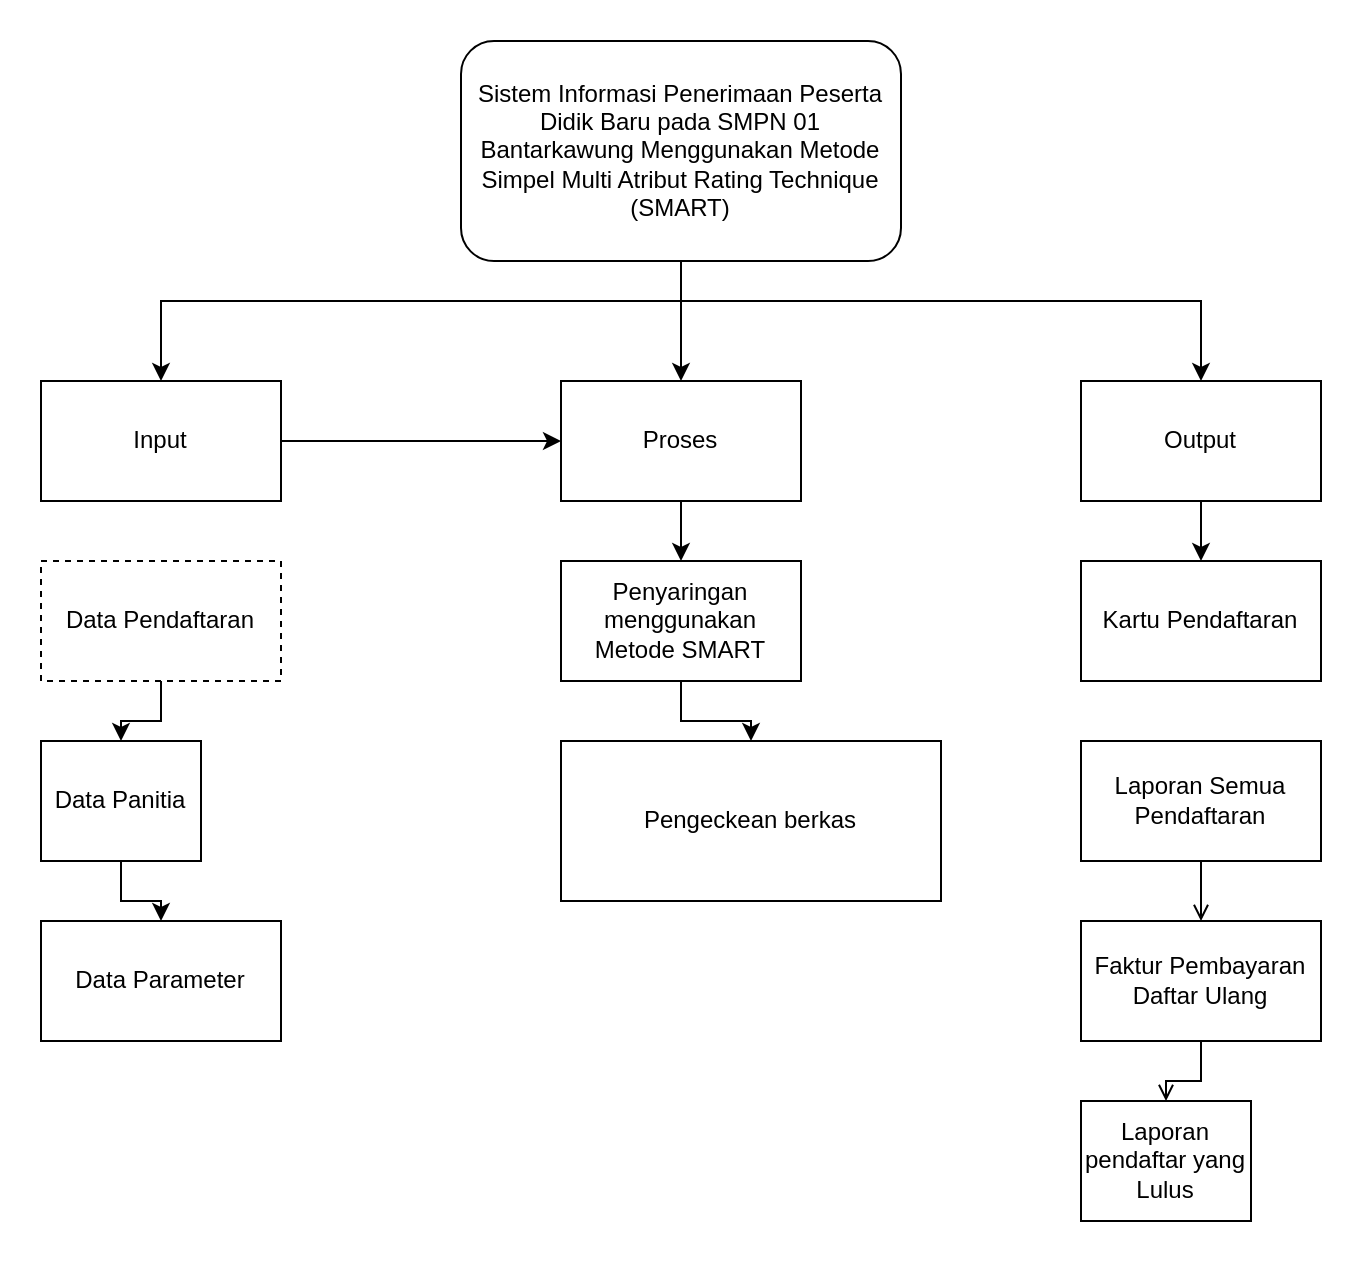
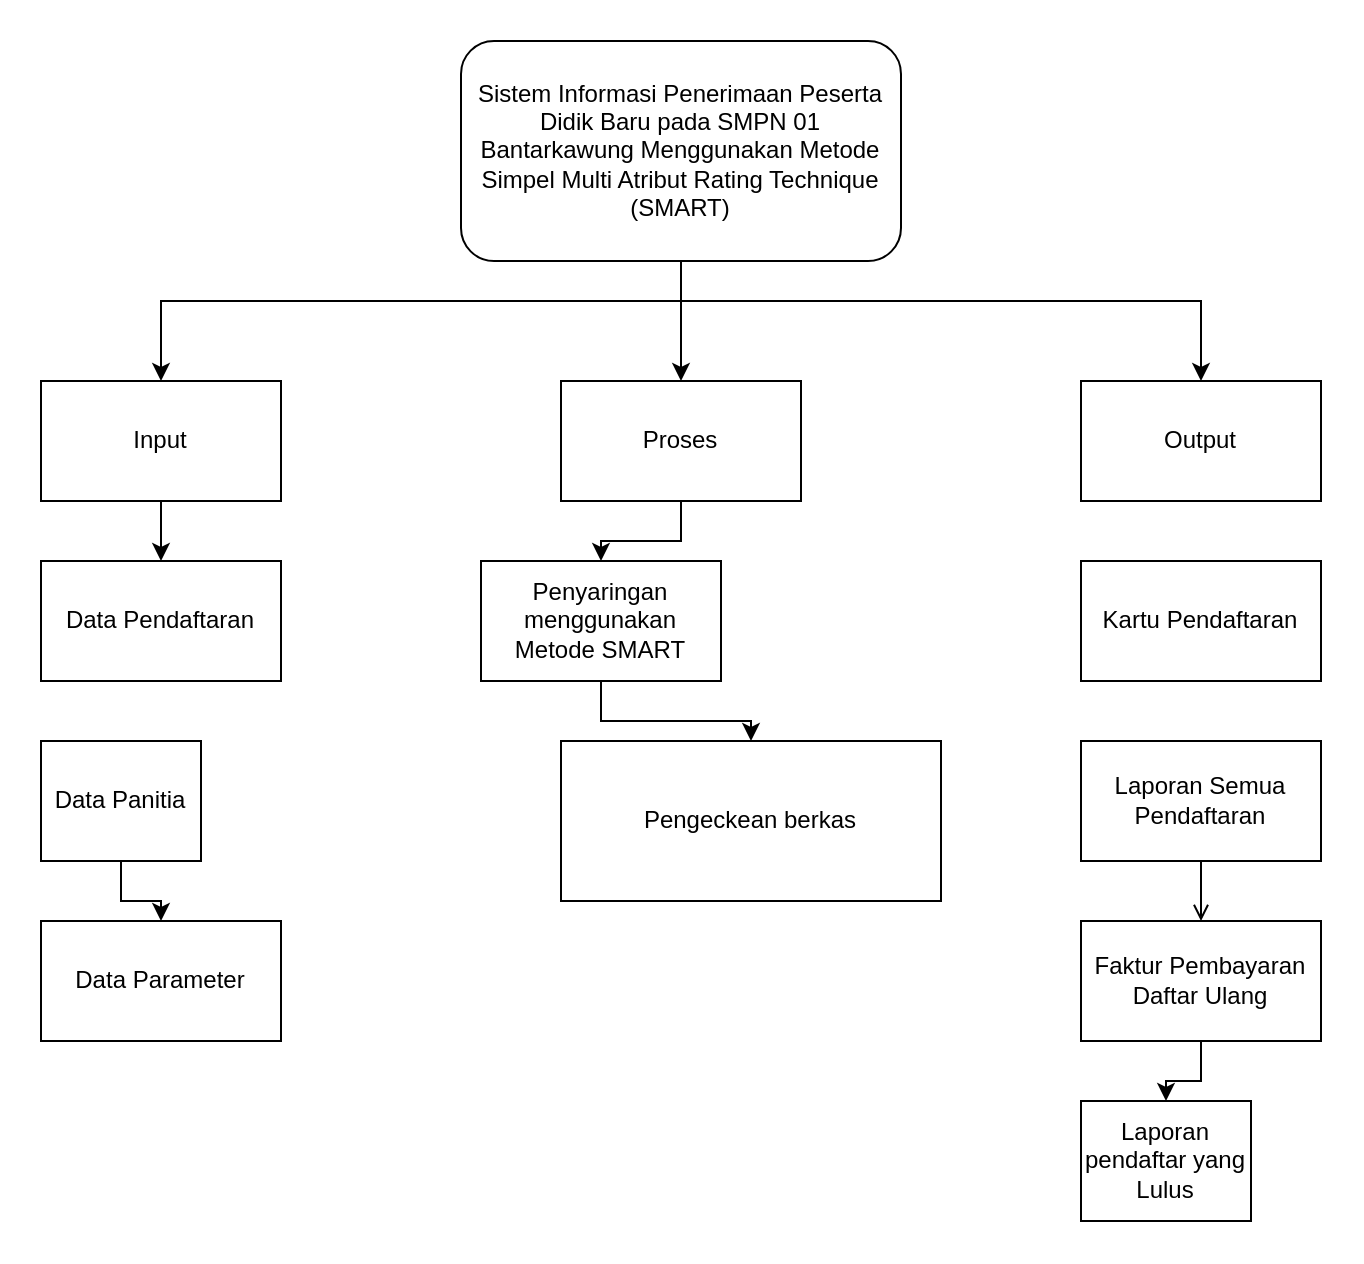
edge "Input" -> "Proses": now "Input" -> "Data Pendaftaran"
edge "Output" -> "Kartu Pendaftaran": removed
node "Data Pendaftaran": style dashed -> solid
node "Penyaringan menggunakan Metode SMART": moved (681, 621) -> (601, 621)
edge "Data Pendaftaran" -> "Data Panitia": removed
edge "Faktur Pembayaran Daftar Ulang" -> "Laporan pendaftar yang Lulus": arrowhead open -> classic
